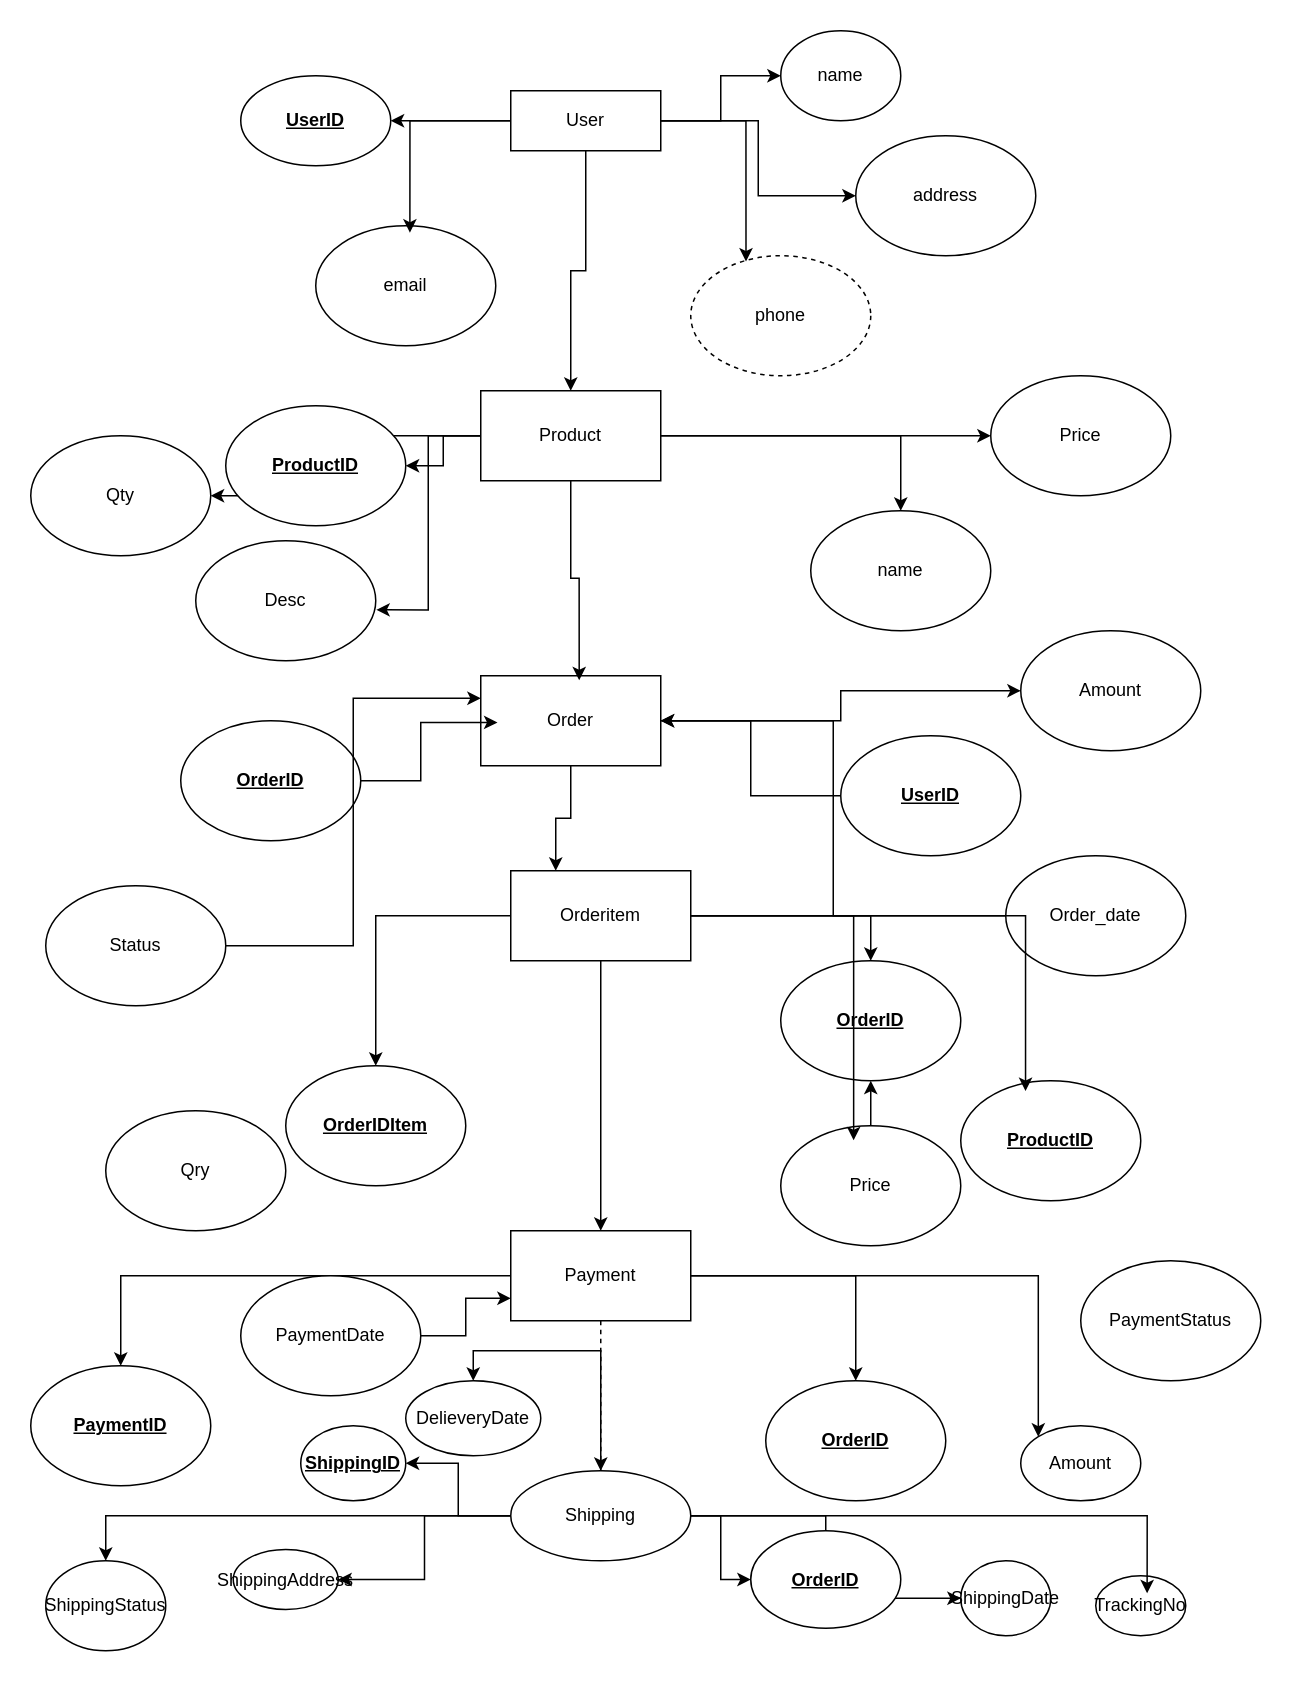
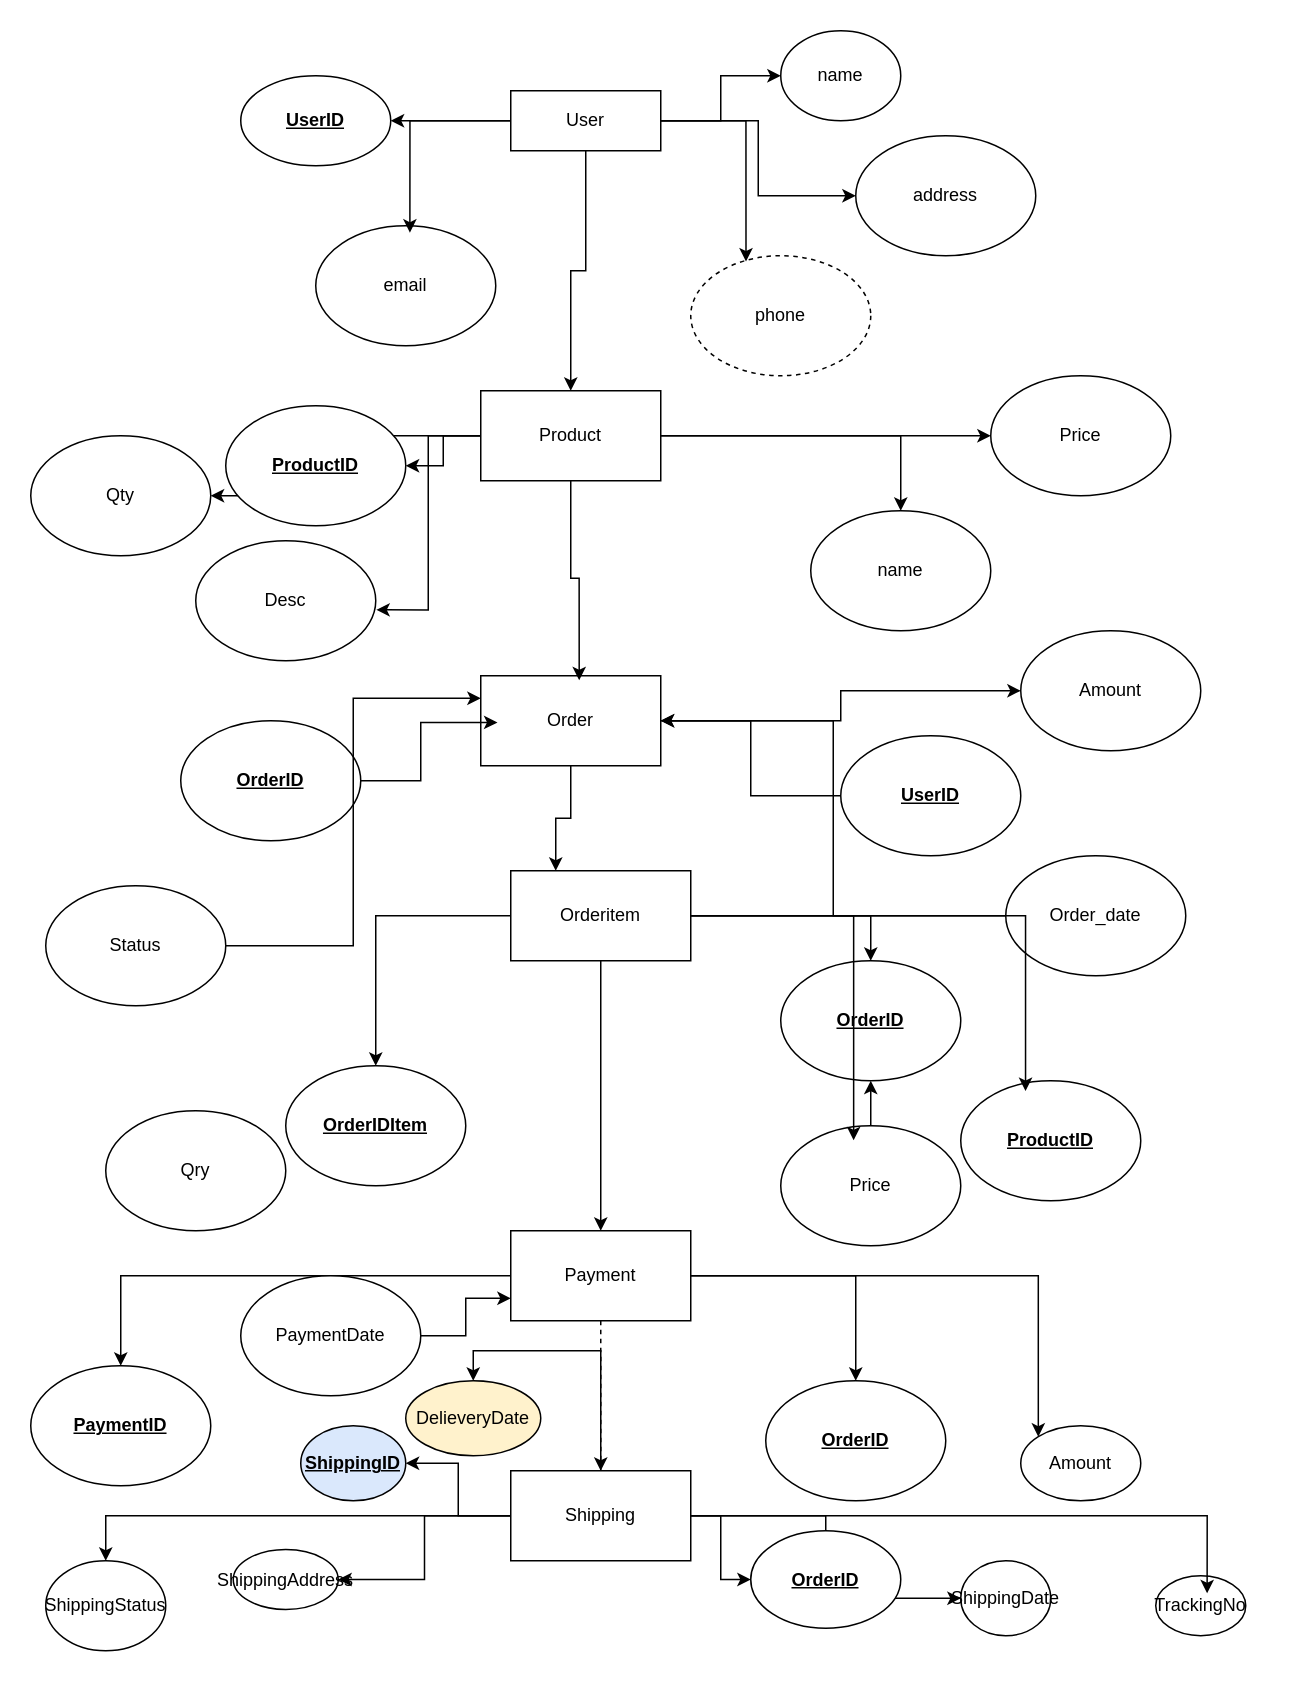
node "PaymentStatus": removed
node "DelieveryDate": fillcolor #ffffff -> #fff2cc
node "ShippingID": fillcolor #ffffff -> #dae8fc
node "Shipping": shape ellipse -> rectangle
node "TrackingNo": moved (1141, 1606) -> (1201, 1606)
